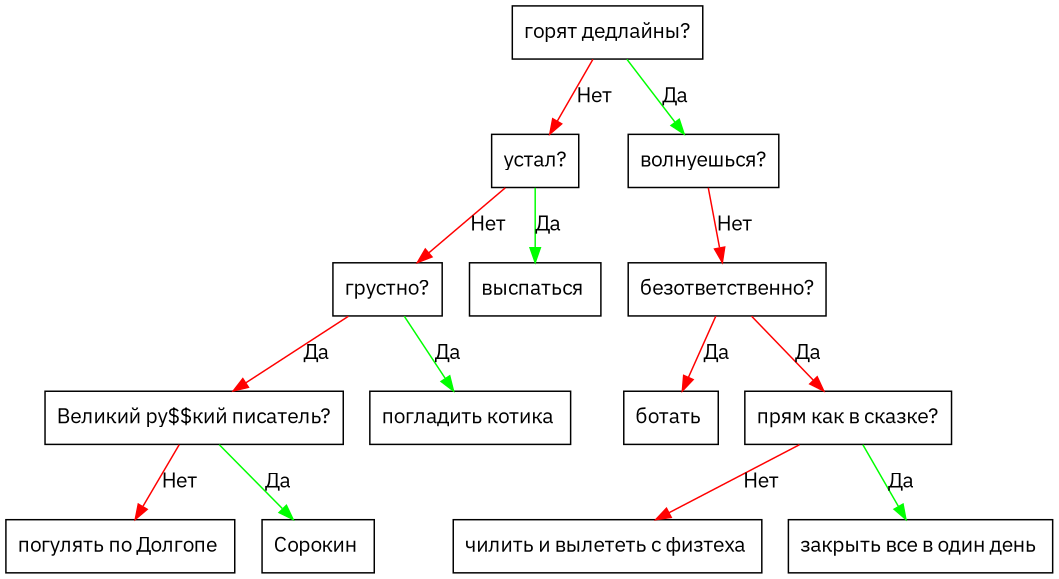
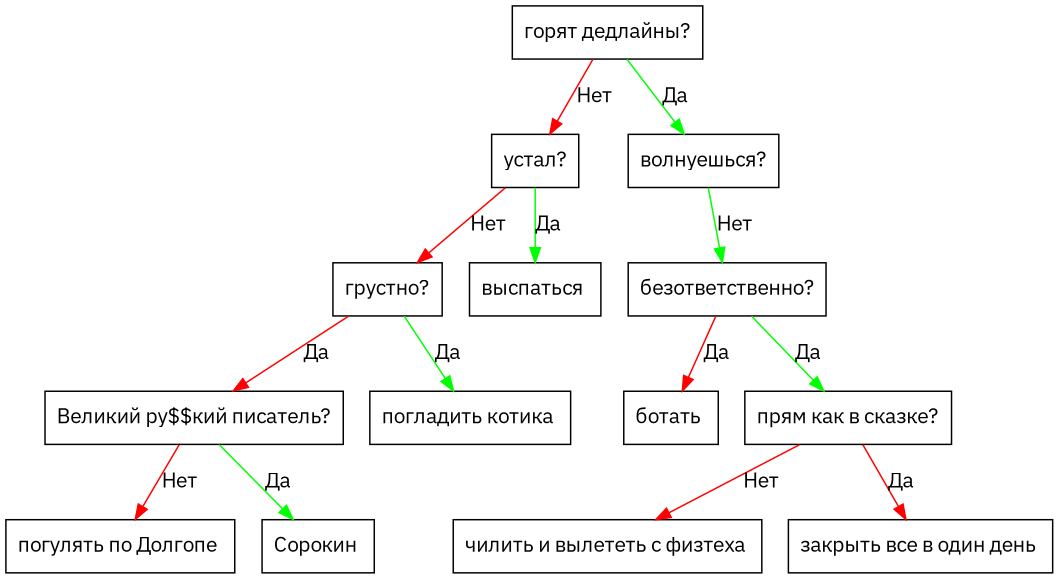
edge "волнуешься?" -> "безответственно?": color red -> green
edge "безответственно?" -> "прям как в сказке?": color red -> green
edge "прям как в сказке?" -> "закрыть все в один день": color green -> red
